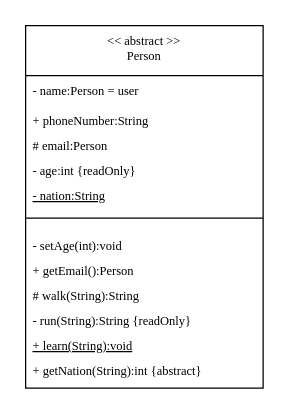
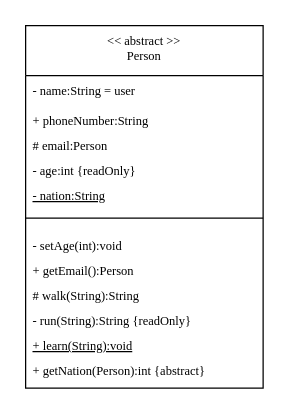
node "- name:Person = user": label "- name:Person = user" -> "- name:String = user"
node "+ getNation(String):int {abstract}": label "+ getNation(String):int {abstract}" -> "+ getNation(Person):int {abstract}"
